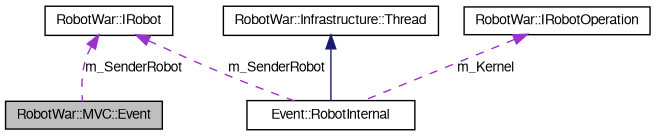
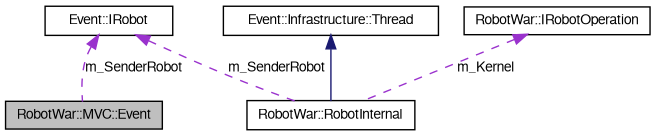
node "RobotWar::IRobot": label "RobotWar::IRobot" -> "Event::IRobot"
node "RobotWar::Infrastructure::Thread": label "RobotWar::Infrastructure::Thread" -> "Event::Infrastructure::Thread"
node "Event::RobotInternal": label "Event::RobotInternal" -> "RobotWar::RobotInternal"
